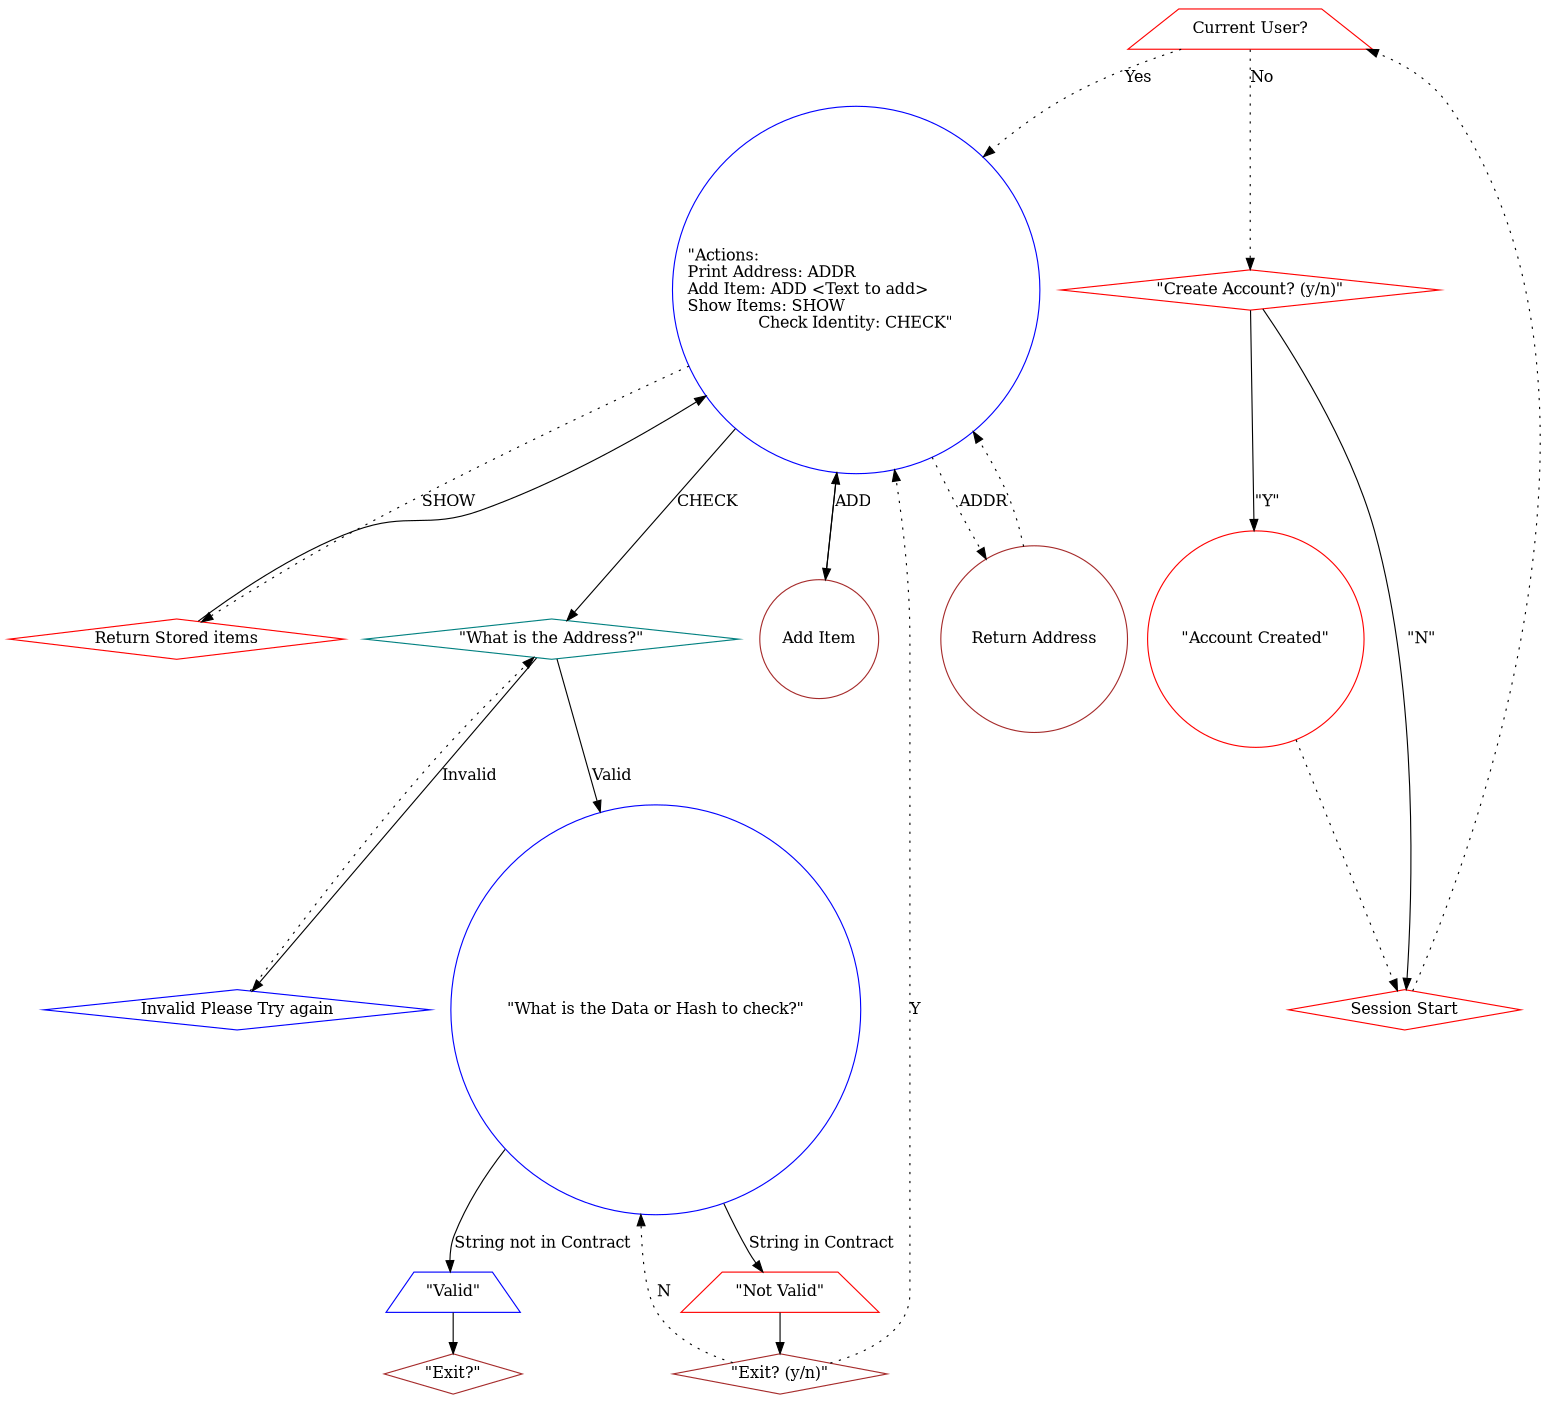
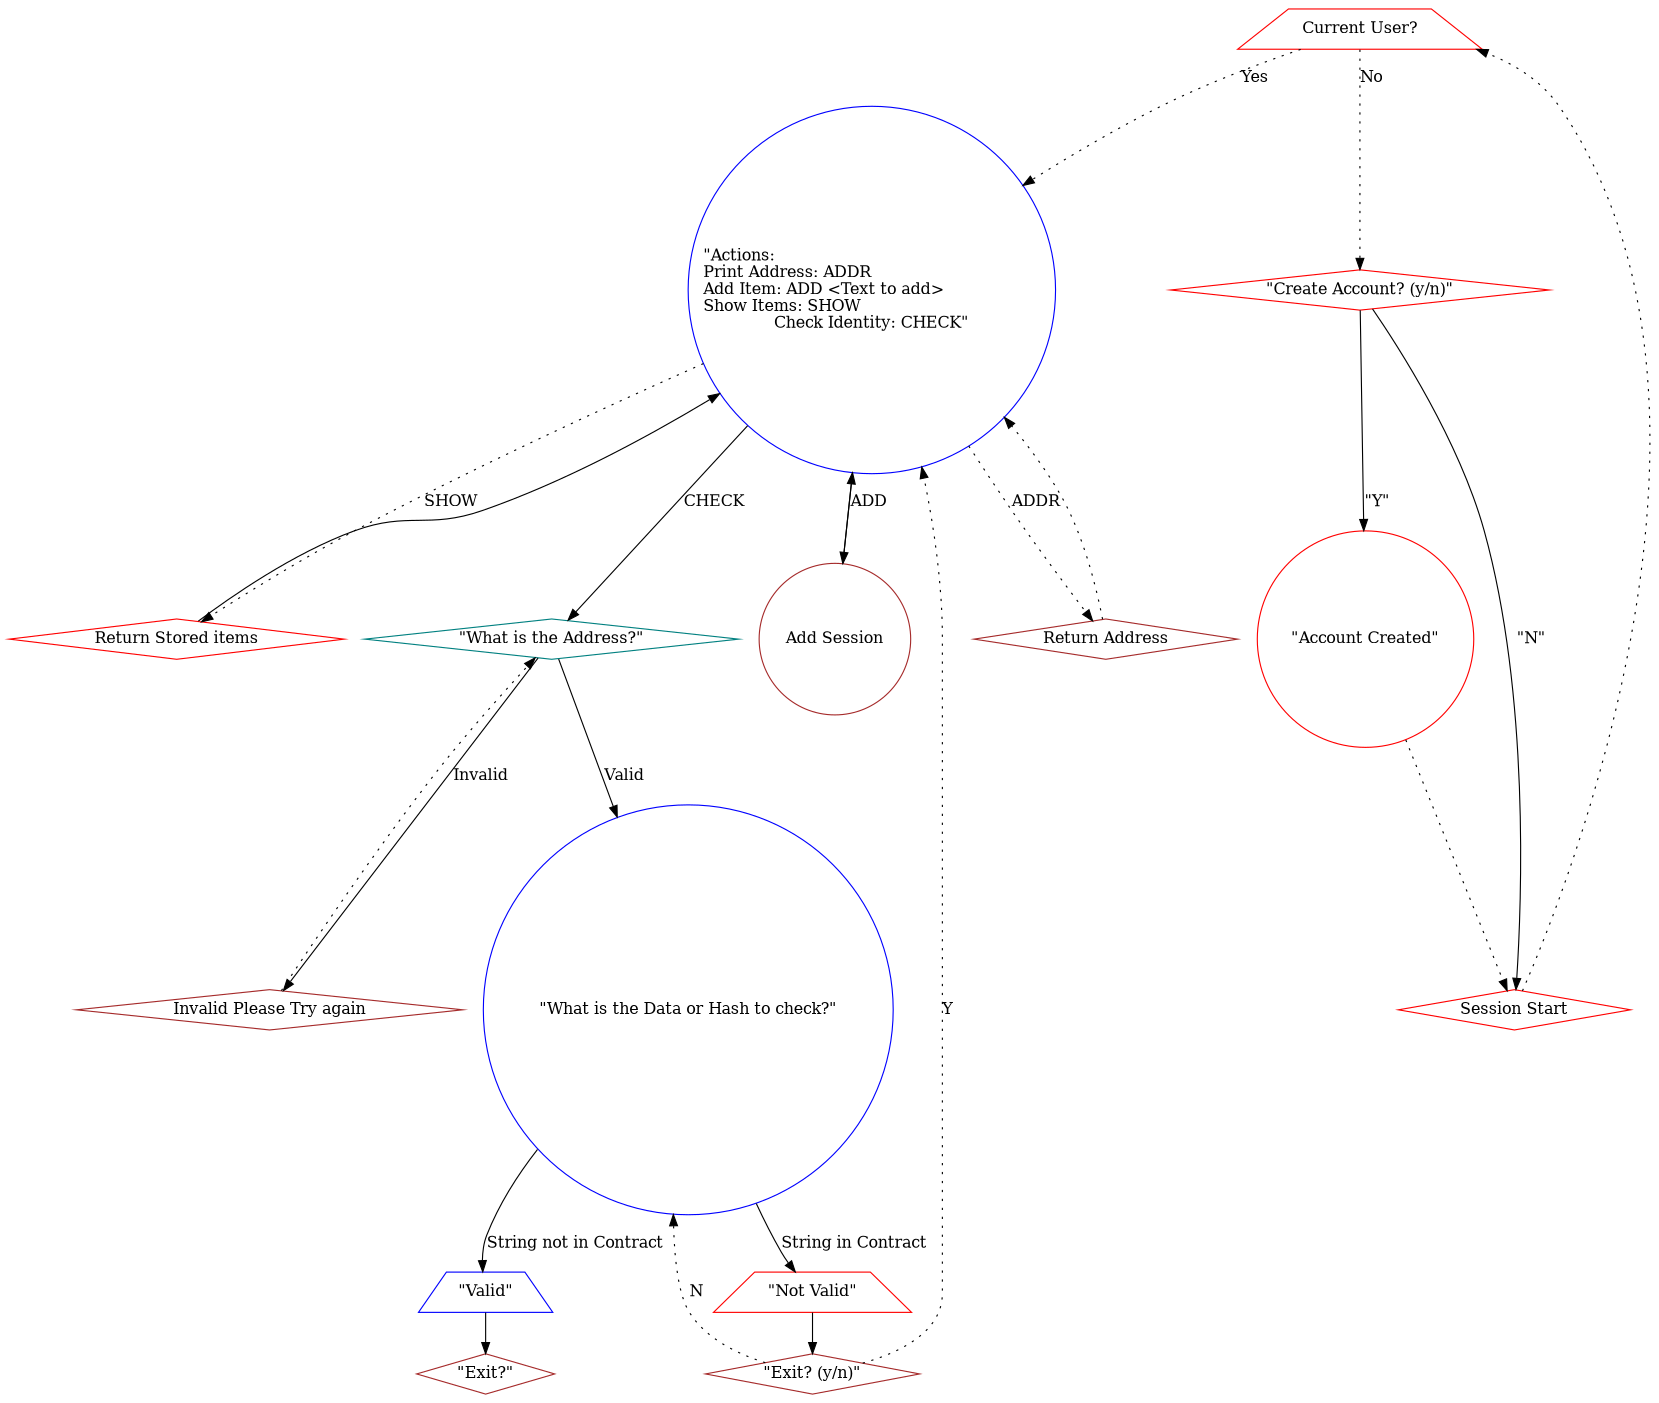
node "Add Item": label "Add Item" -> "Add Session"
node "Return Address": shape circle -> diamond
node "Invalid Please Try again": color blue -> brown
